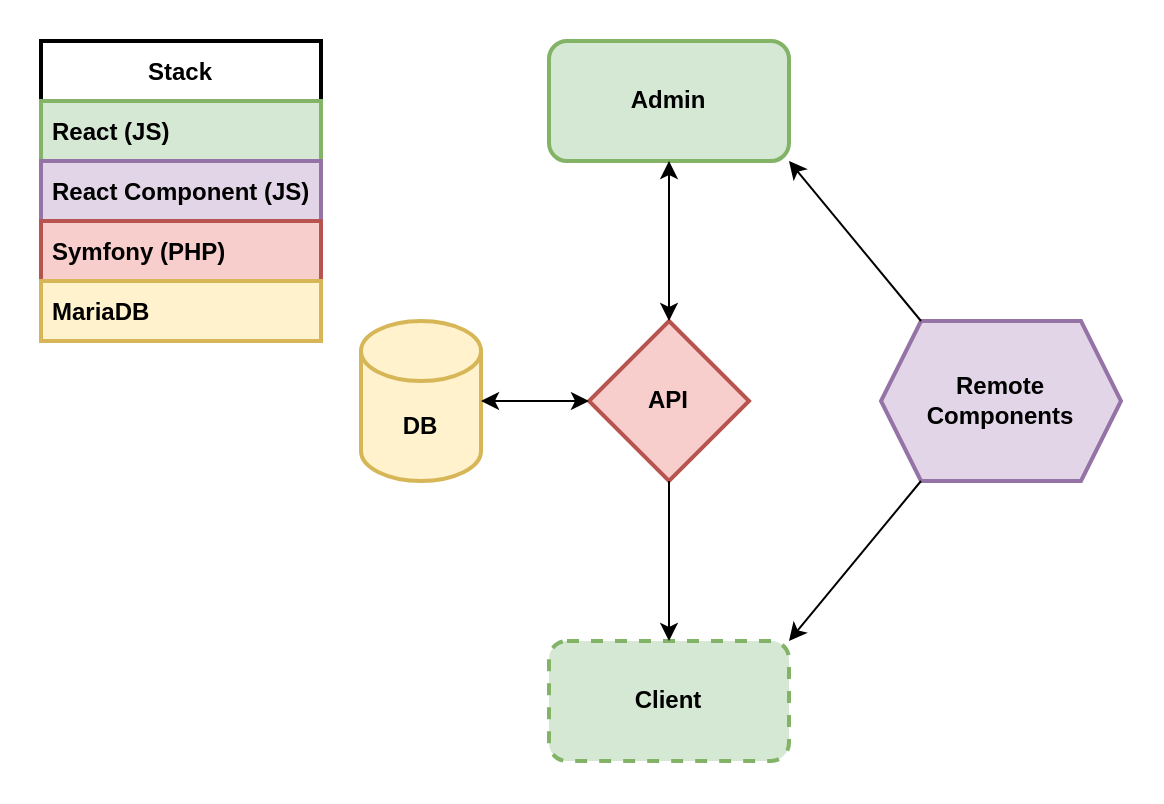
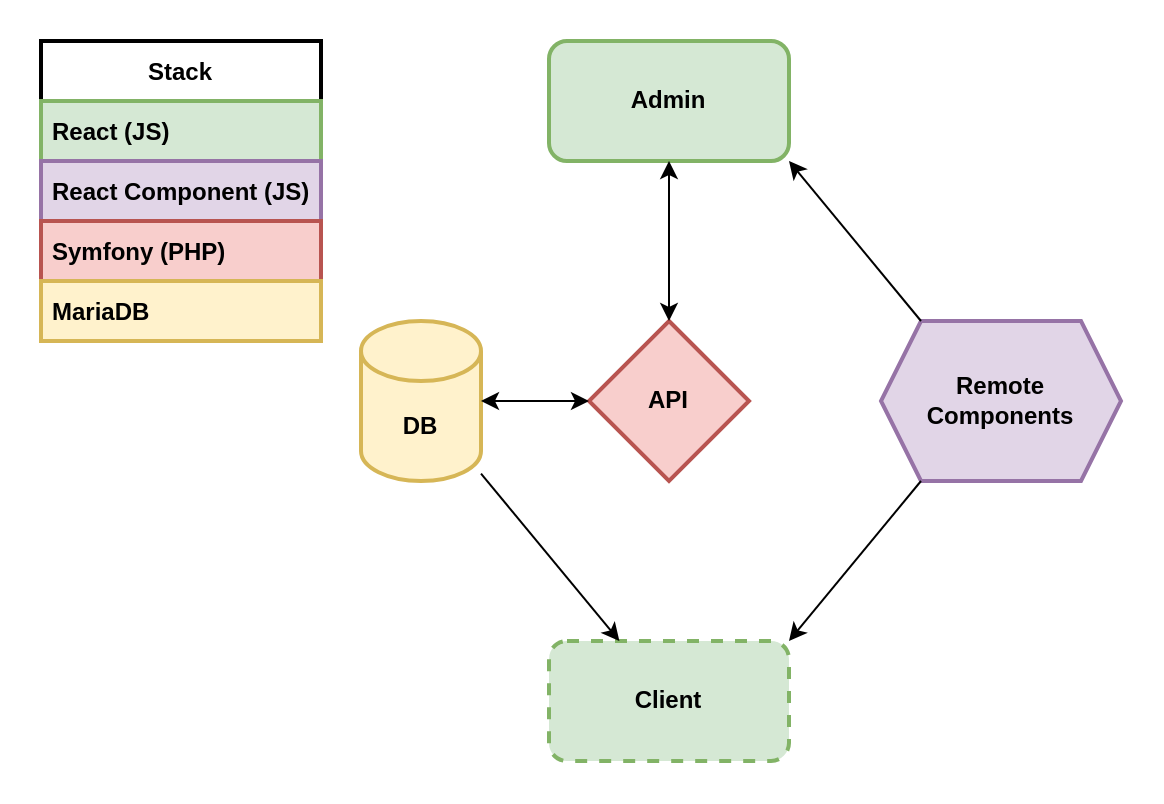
edge "API" -> "Client": now "DB" -> "Client"
